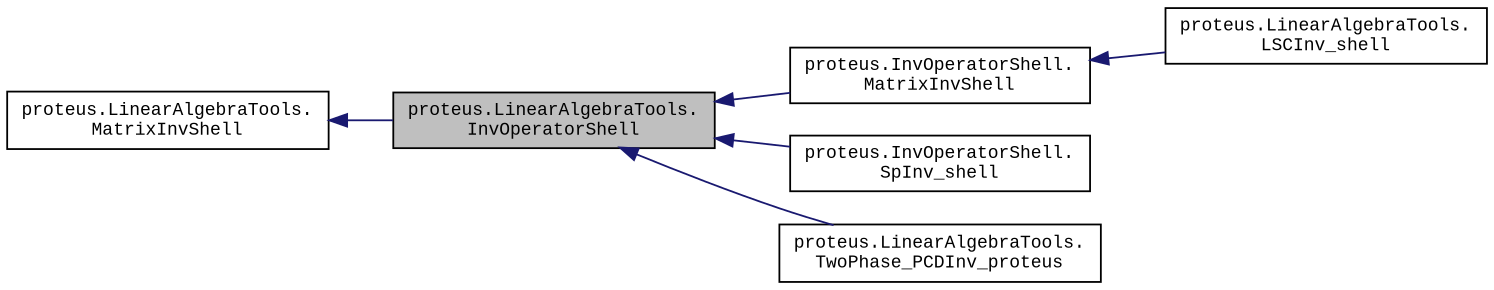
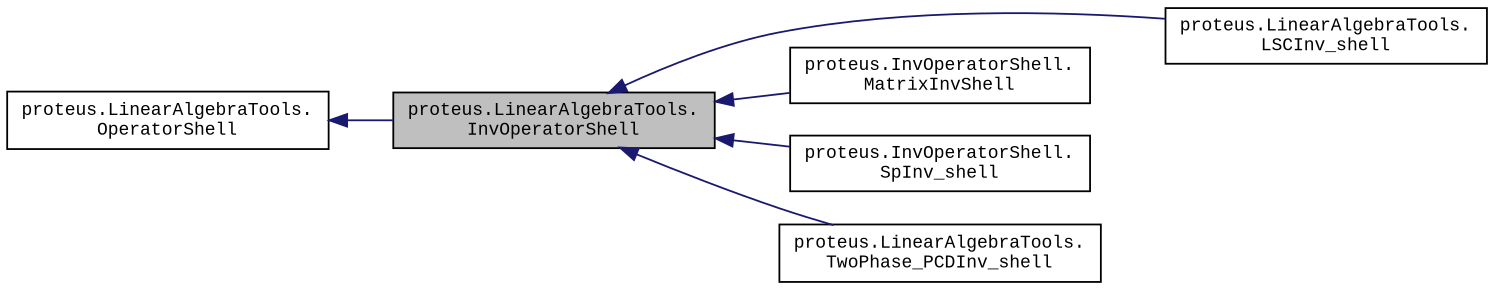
edge "proteus.LinearAlgebraTools. LSCInv_shell" -> "proteus.InvOperatorShell. MatrixInvShell": now "proteus.LinearAlgebraTools. LSCInv_shell" -> "proteus.LinearAlgebraTools. InvOperatorShell"
node "proteus.LinearAlgebraTools. MatrixInvShell": label "proteus.LinearAlgebraTools. MatrixInvShell" -> "proteus.LinearAlgebraTools. OperatorShell"
node "proteus.LinearAlgebraTools. TwoPhase_PCDInv_proteus": label "proteus.LinearAlgebraTools. TwoPhase_PCDInv_proteus" -> "proteus.LinearAlgebraTools. TwoPhase_PCDInv_shell"
